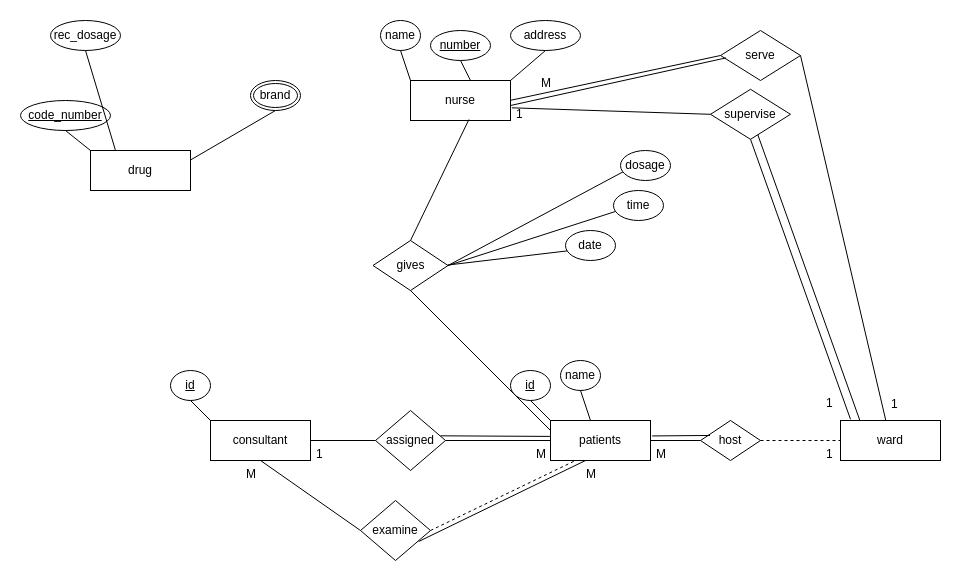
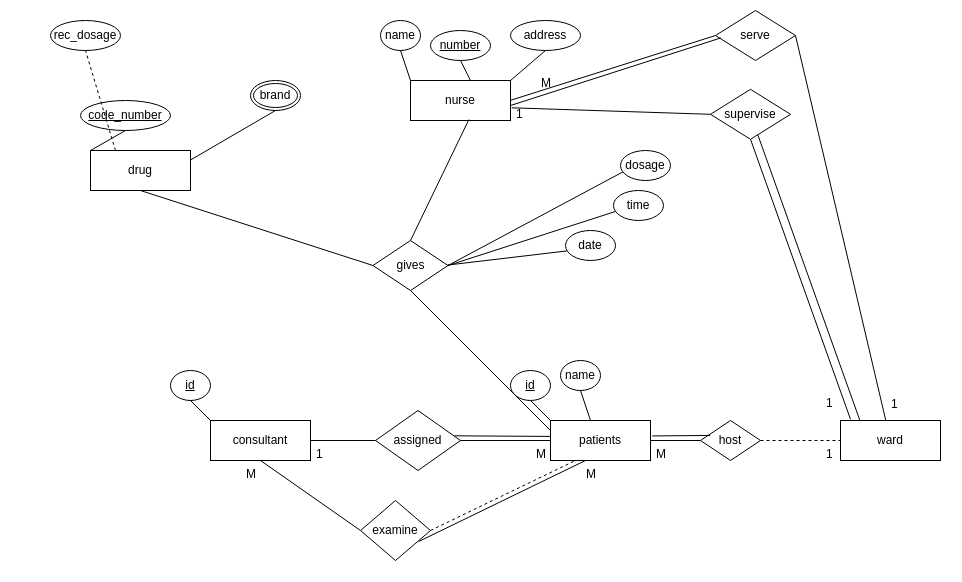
node "serve": moved (761, 56) -> (756, 36)
edge "rec_dosage" -- "drug": style solid -> dashed
node "code_number": moved (66, 116) -> (126, 116)
edge "drug" -- "gives": added
node "assigned": size 70x60 -> 85x60
